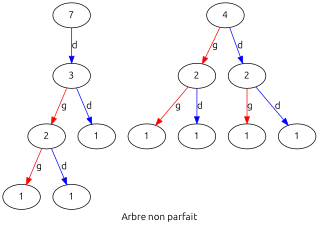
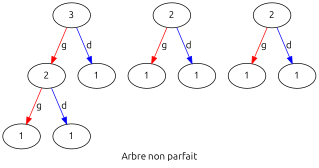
node "7": removed
node "4": removed
